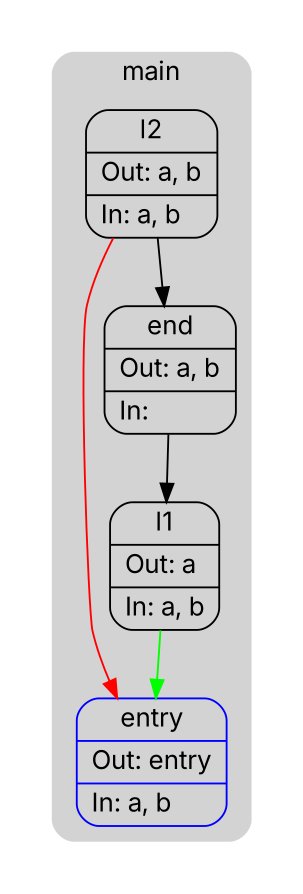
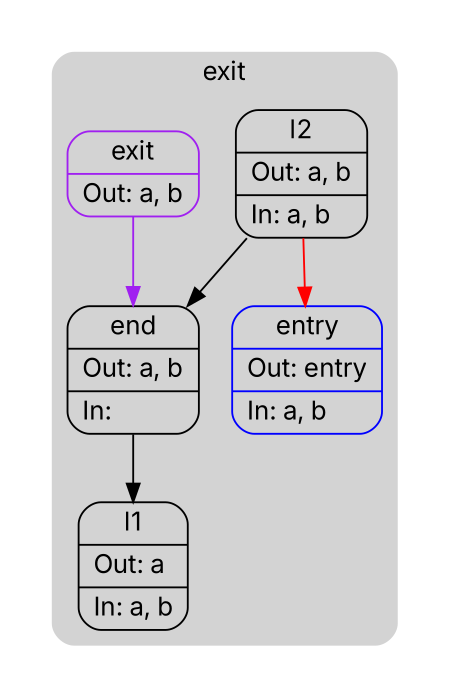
cluster "main": label "main" -> "exit"
node "exit": added
edge "l1" -> "entry": removed
